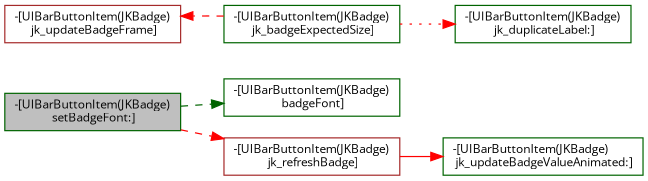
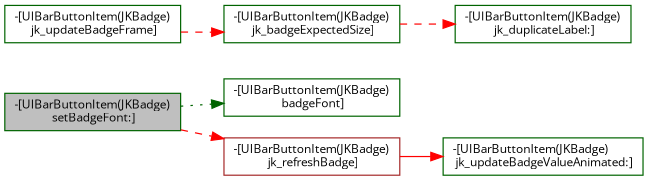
edge "-[UIBarButtonItem(JKBadge) jk_badgeExpectedSize]" -> "-[UIBarButtonItem(JKBadge) jk_updateBadgeFrame]": reversed
node "-[UIBarButtonItem(JKBadge) jk_updateBadgeFrame]": color brown -> darkgreen
edge "-[UIBarButtonItem(JKBadge) jk_badgeExpectedSize]" -> "-[UIBarButtonItem(JKBadge) jk_duplicateLabel:]": style dotted -> dashed
edge "-[UIBarButtonItem(JKBadge) setBadgeFont:]" -> "-[UIBarButtonItem(JKBadge) badgeFont]": style dashed -> dotted
